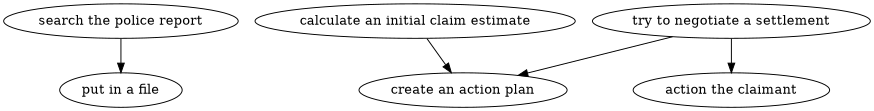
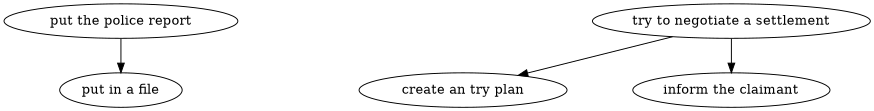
node "search the police report": label "search the police report" -> "put the police report"
node "calculate an initial claim estimate": removed
node "create an action plan": label "create an action plan" -> "create an try plan"
node "action the claimant": label "action the claimant" -> "inform the claimant"
